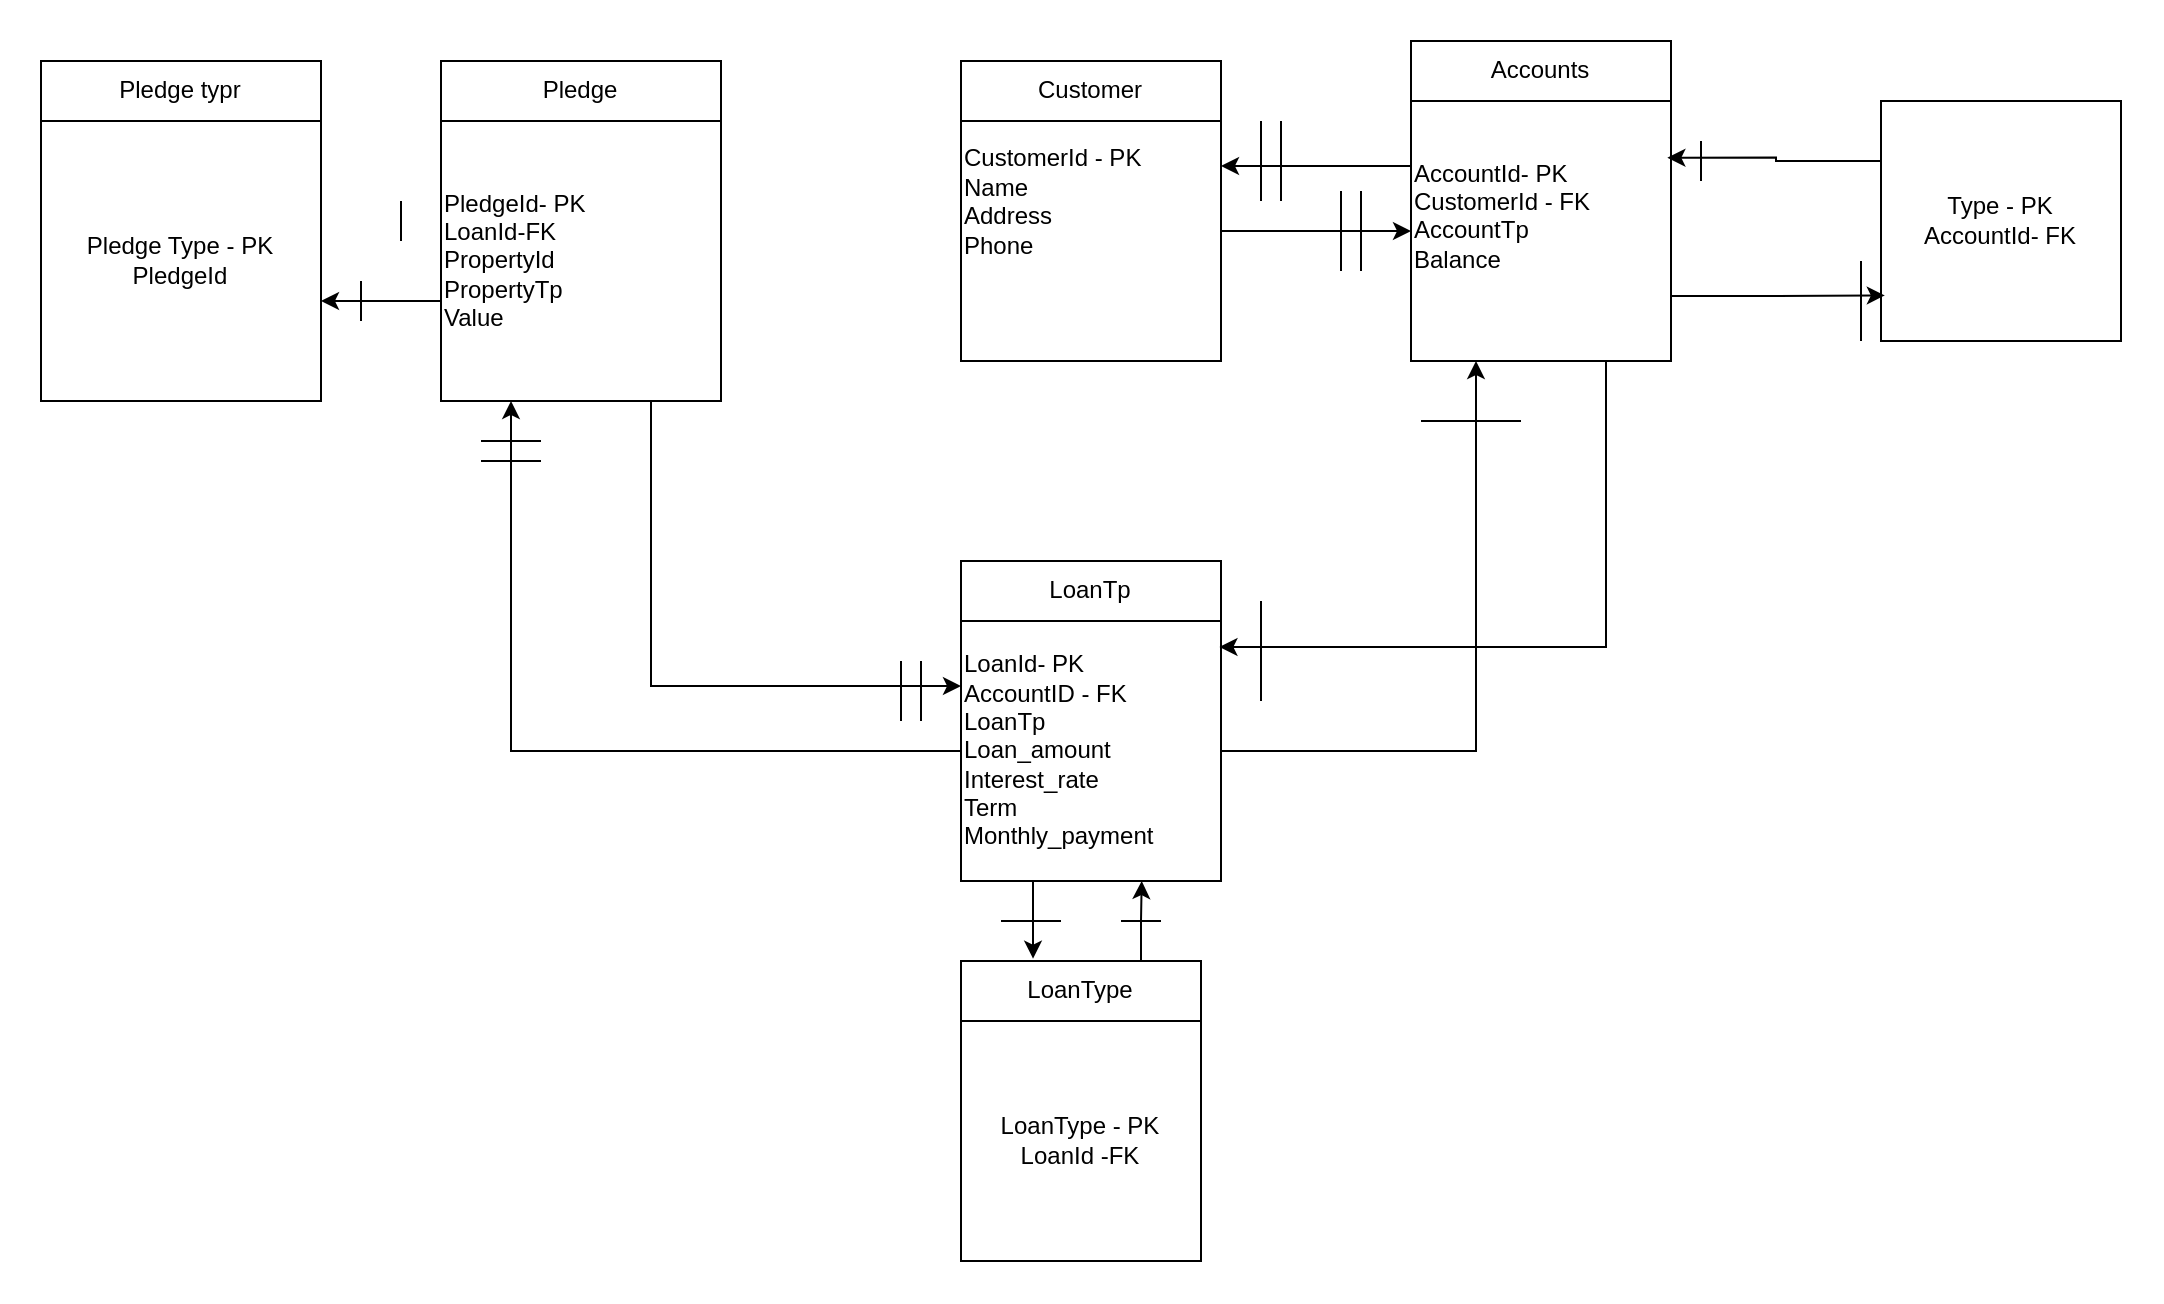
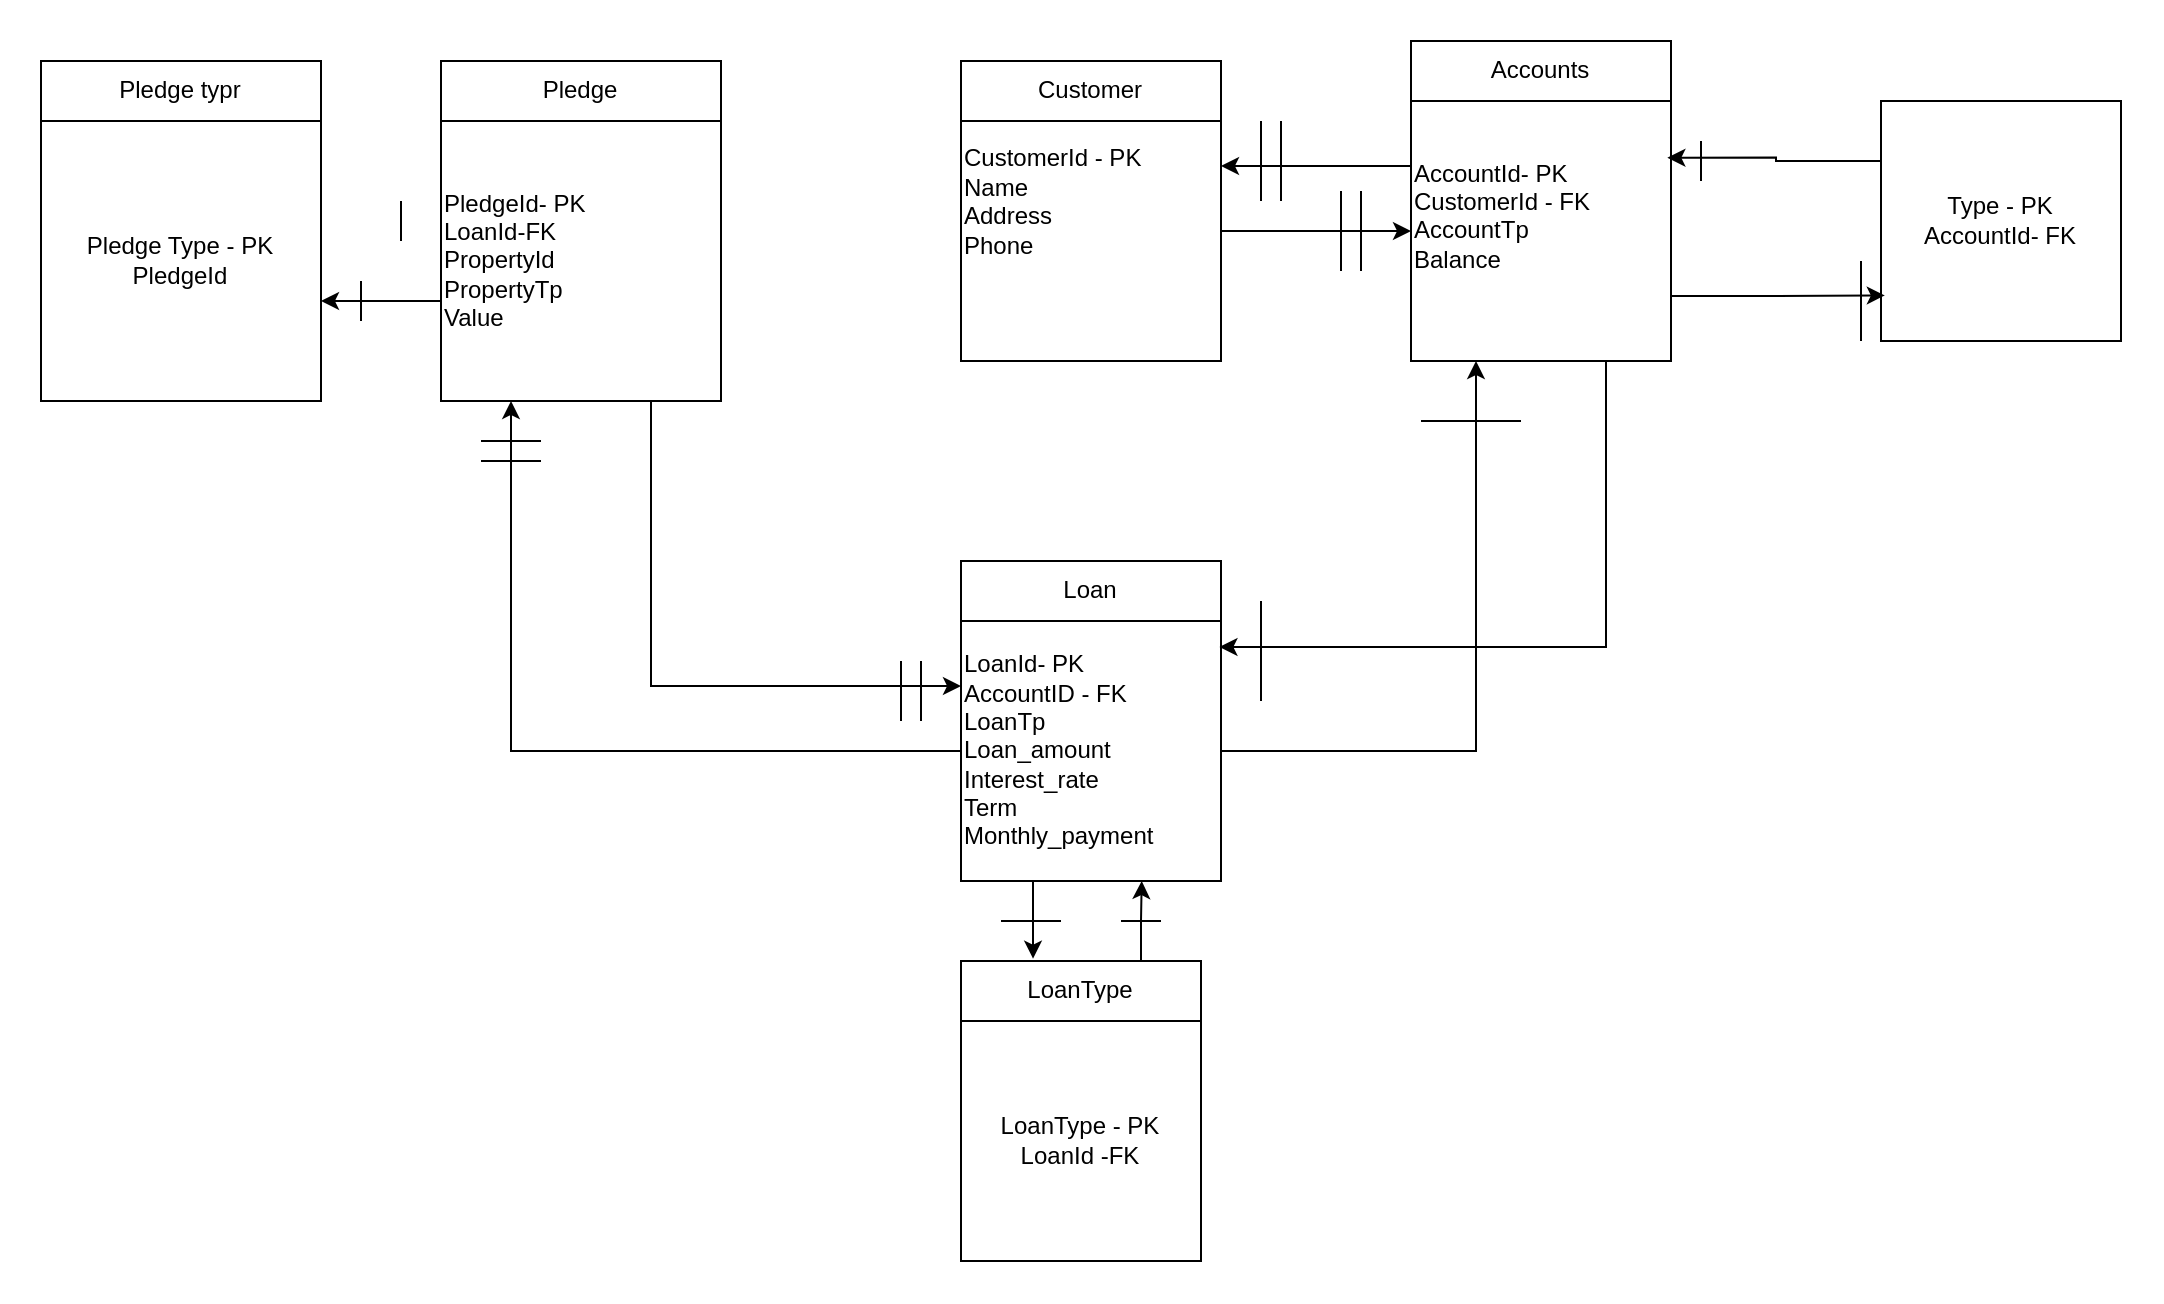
node "LoanTp": label "LoanTp" -> "Loan"
